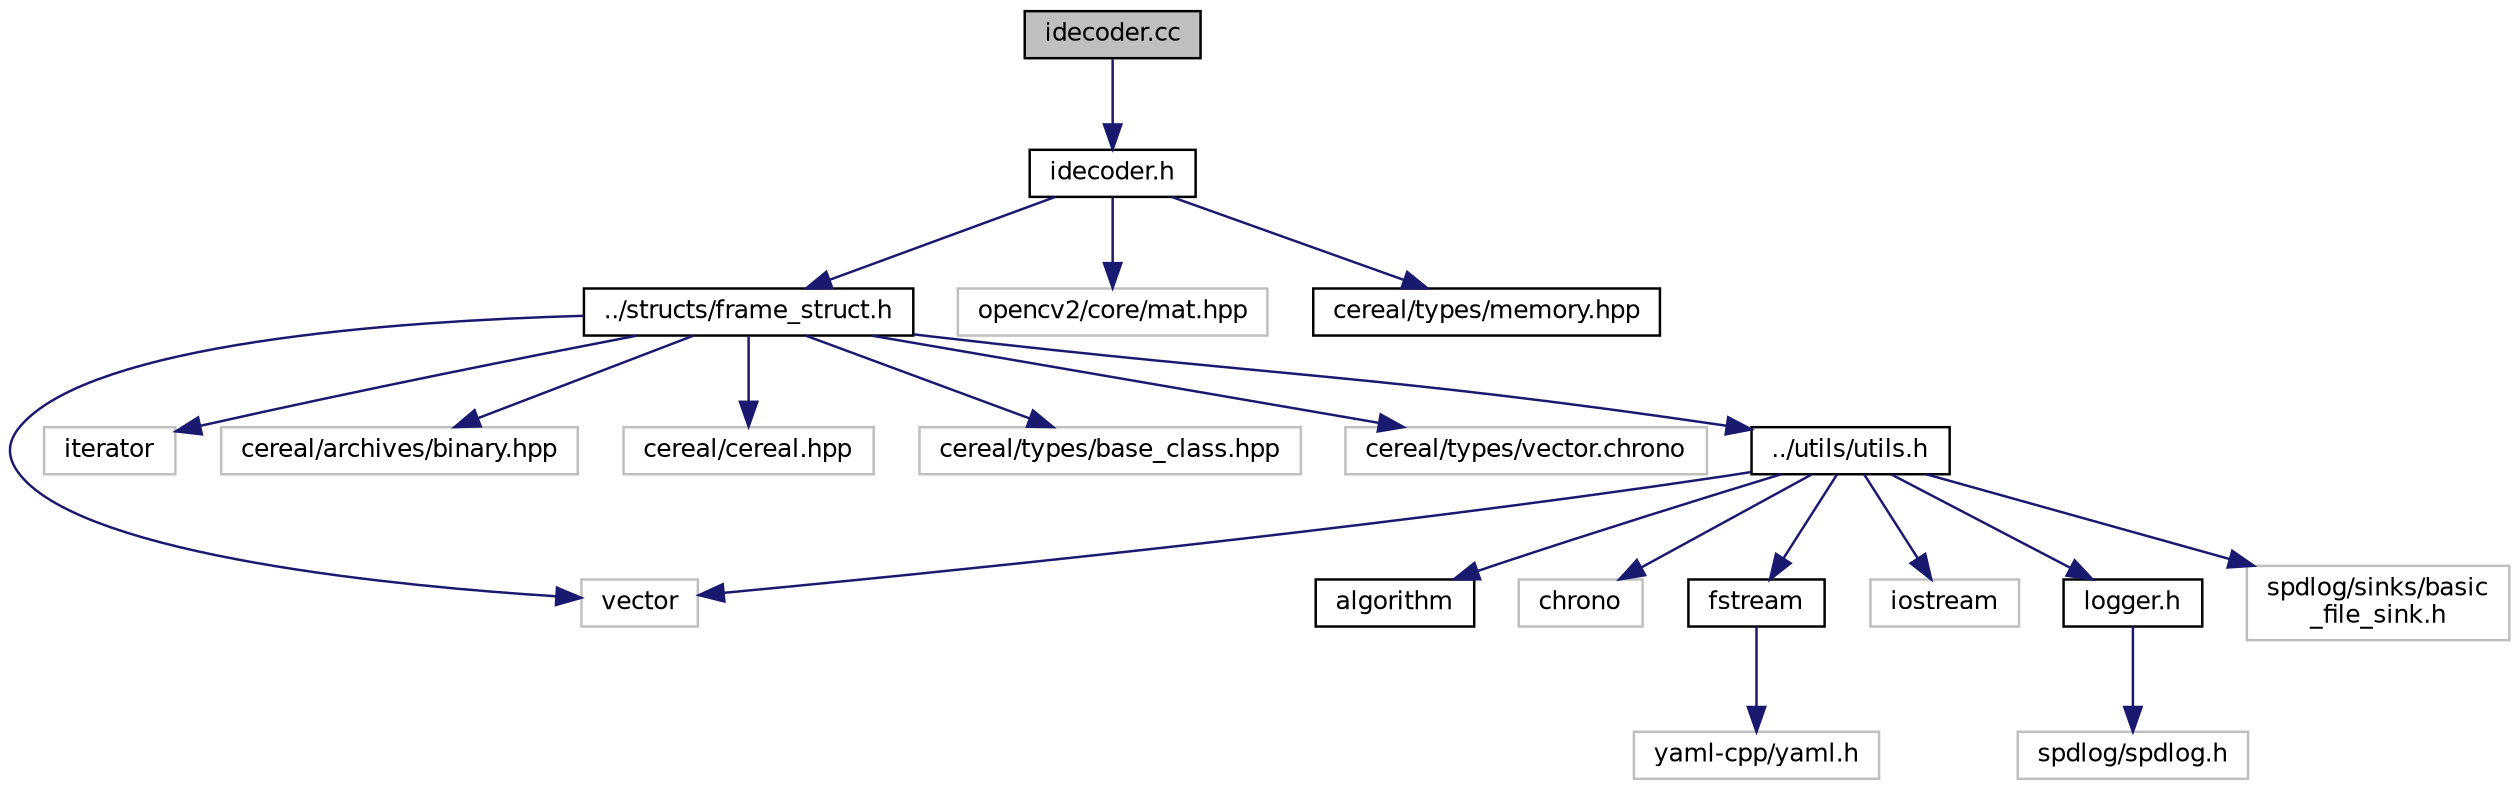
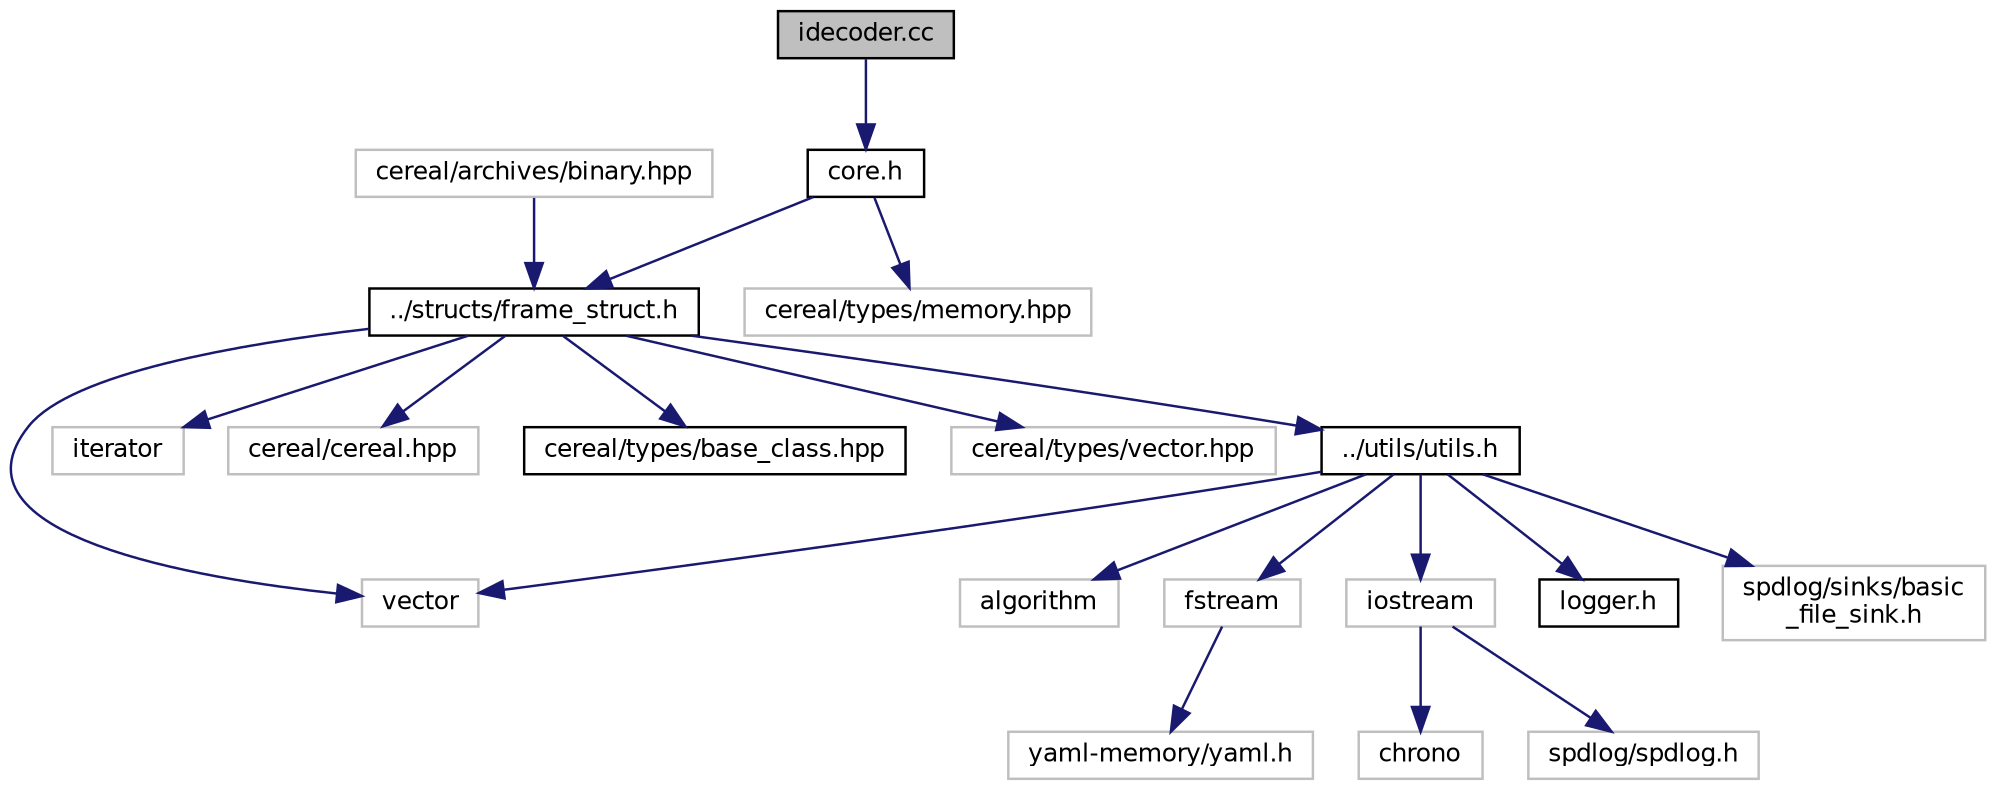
node "idecoder.h": label "idecoder.h" -> "core.h"
node "opencv2/core/mat.hpp": removed
node "cereal/types/memory.hpp": color black -> grey75
edge "../structs/frame_struct.h" -> "cereal/archives/binary.hpp": reversed
node "cereal/types/base_class.hpp": color grey75 -> black
node "cereal/types/vector.chrono": label "cereal/types/vector.chrono" -> "cereal/types/vector.hpp"
edge "../utils/utils.h" -> "chrono": now "iostream" -> "chrono"
node "algorithm": color black -> grey75
node "fstream": color black -> grey75
edge "logger.h" -> "spdlog/spdlog.h": now "iostream" -> "spdlog/spdlog.h"
node "yaml-cpp/yaml.h": label "yaml-cpp/yaml.h" -> "yaml-memory/yaml.h"
